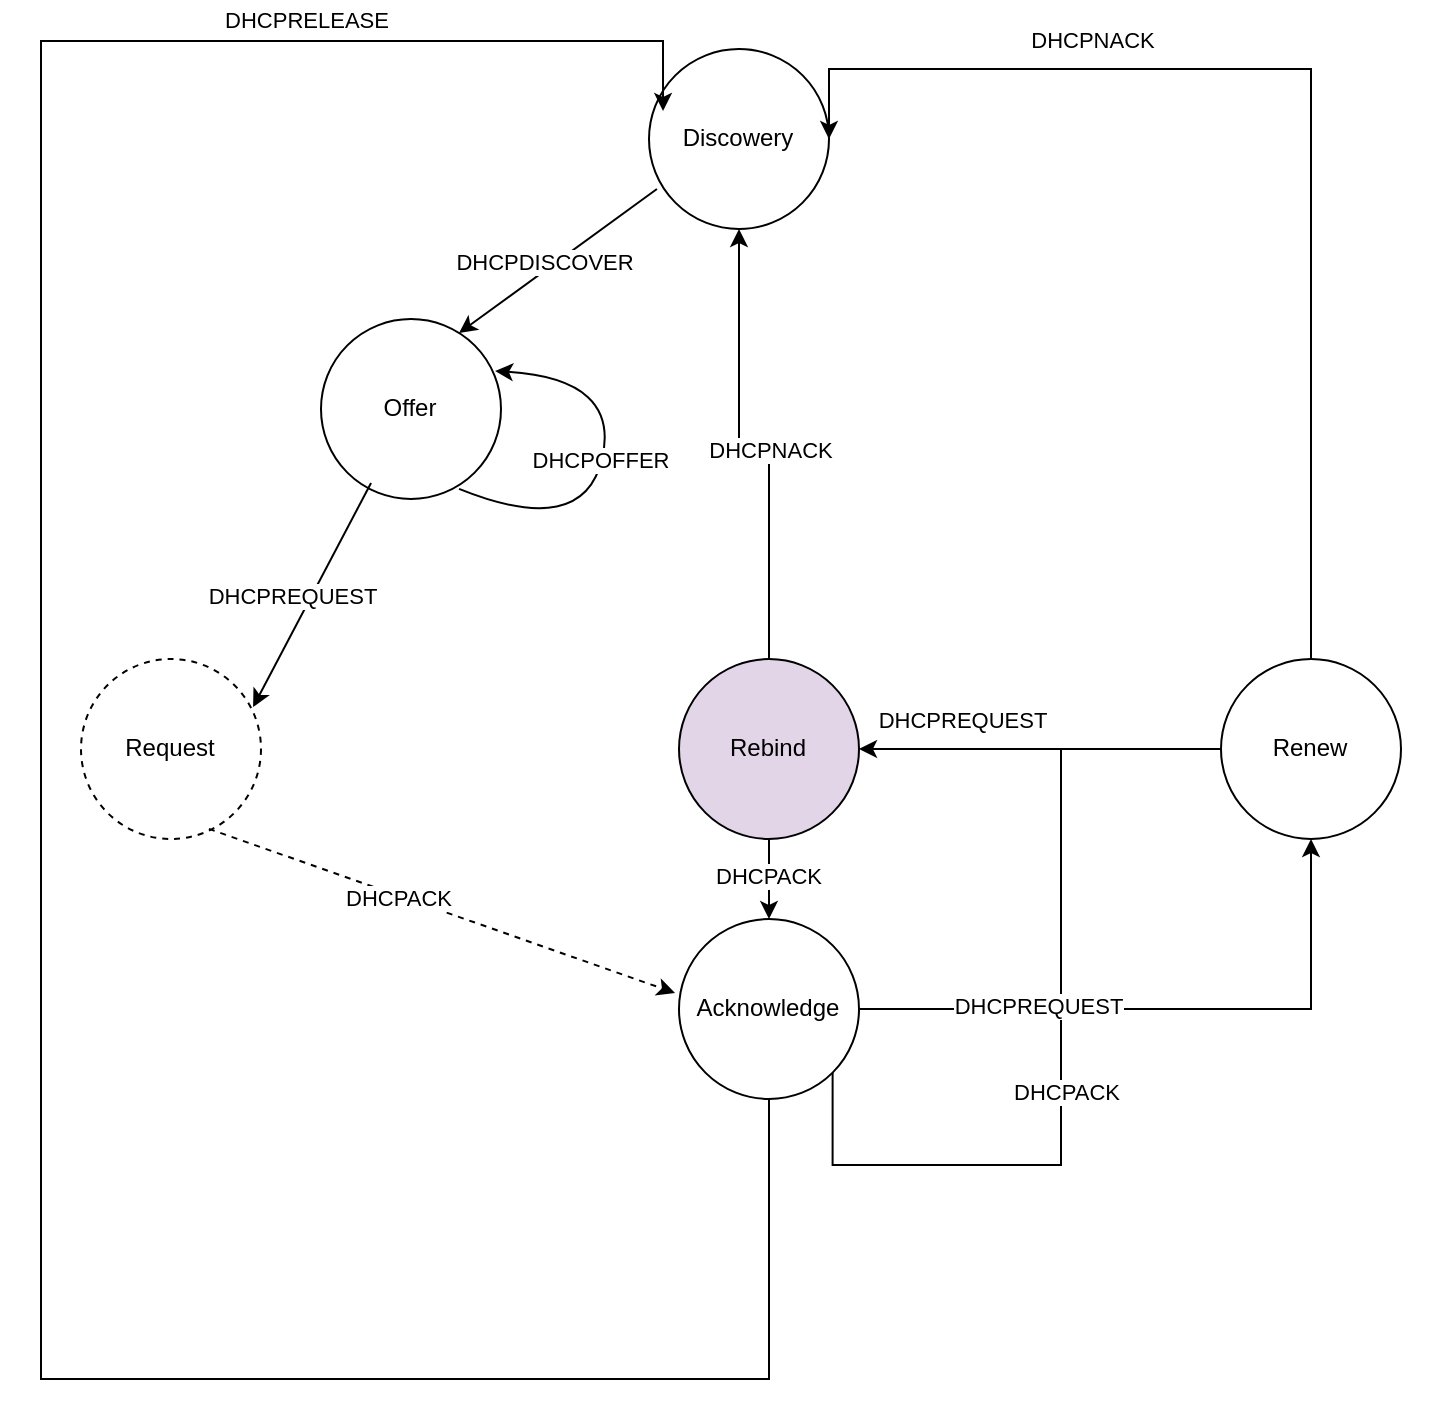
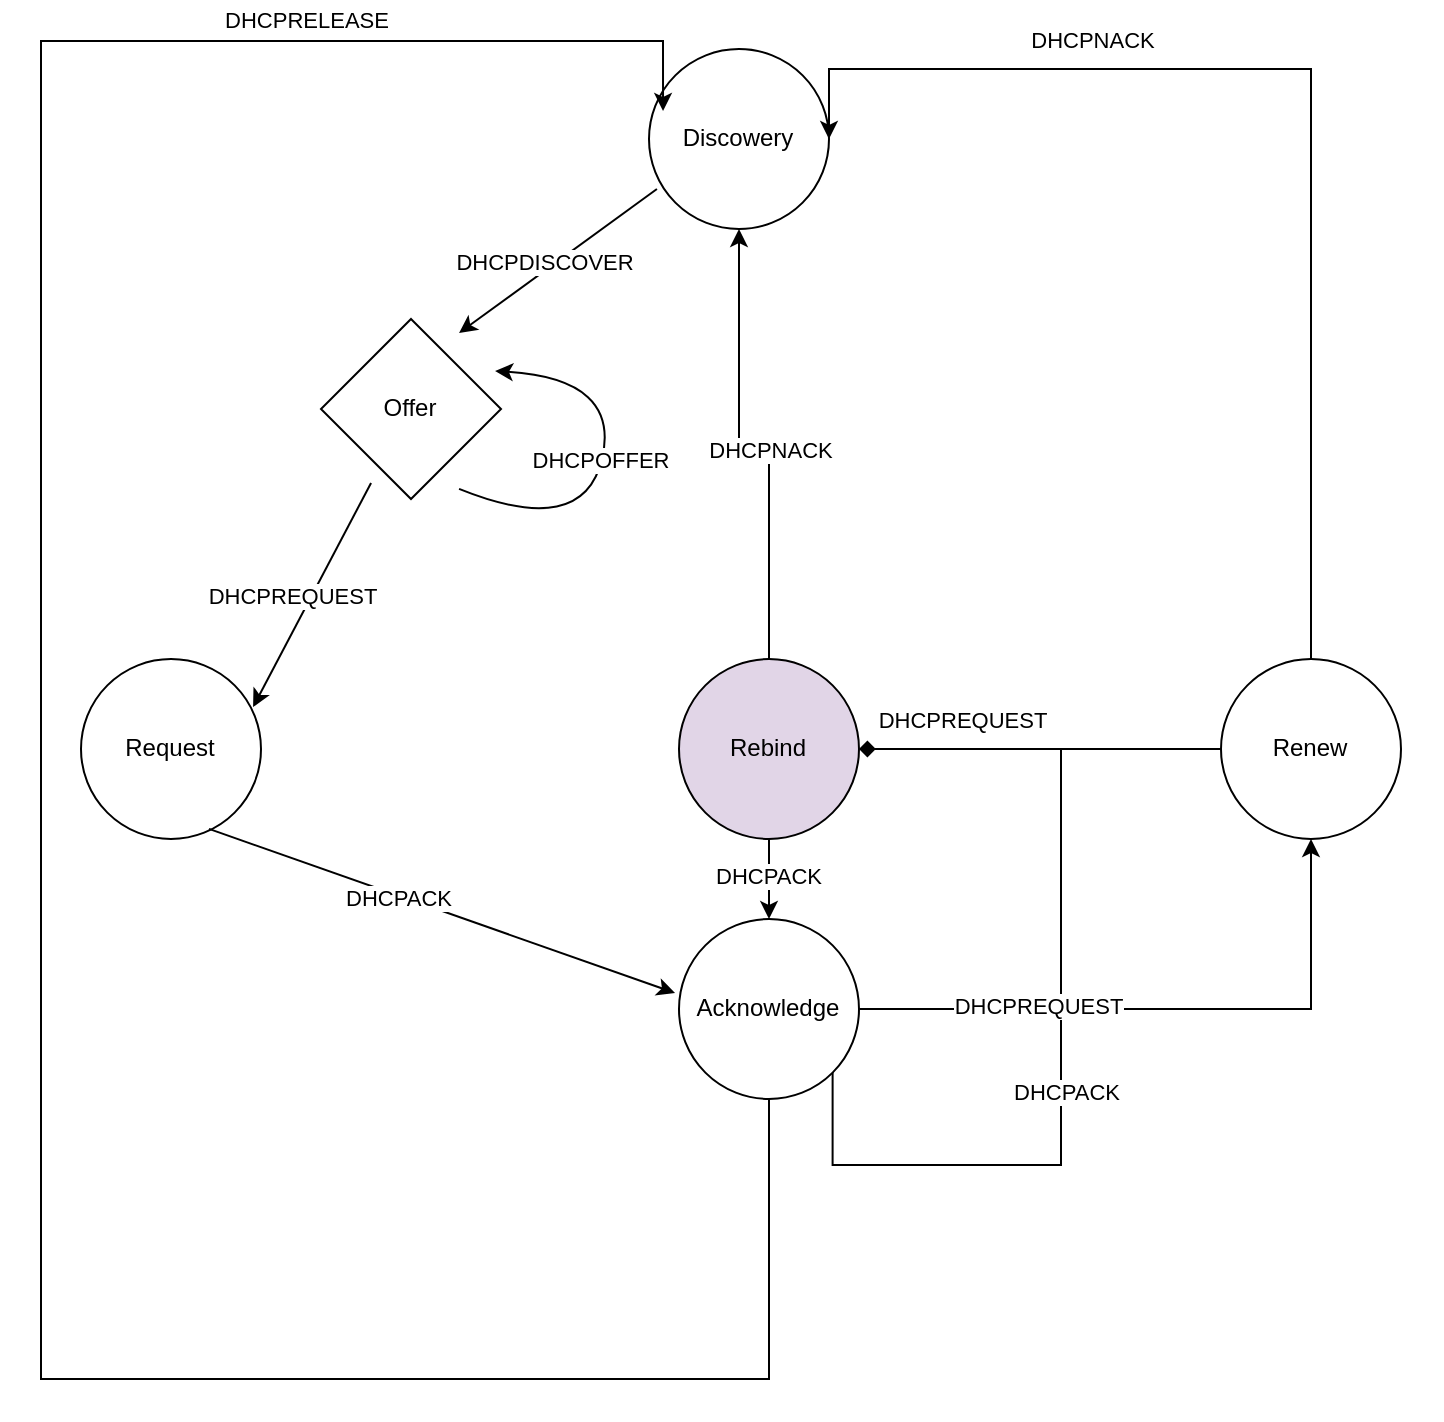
node "Offer": shape ellipse -> diamond
node "Request": style dashed -> solid
edge "Renew" -> "Rebind": arrowhead classic -> diamond
edge "Request" -> "Acknowledge": style dashed -> solid
